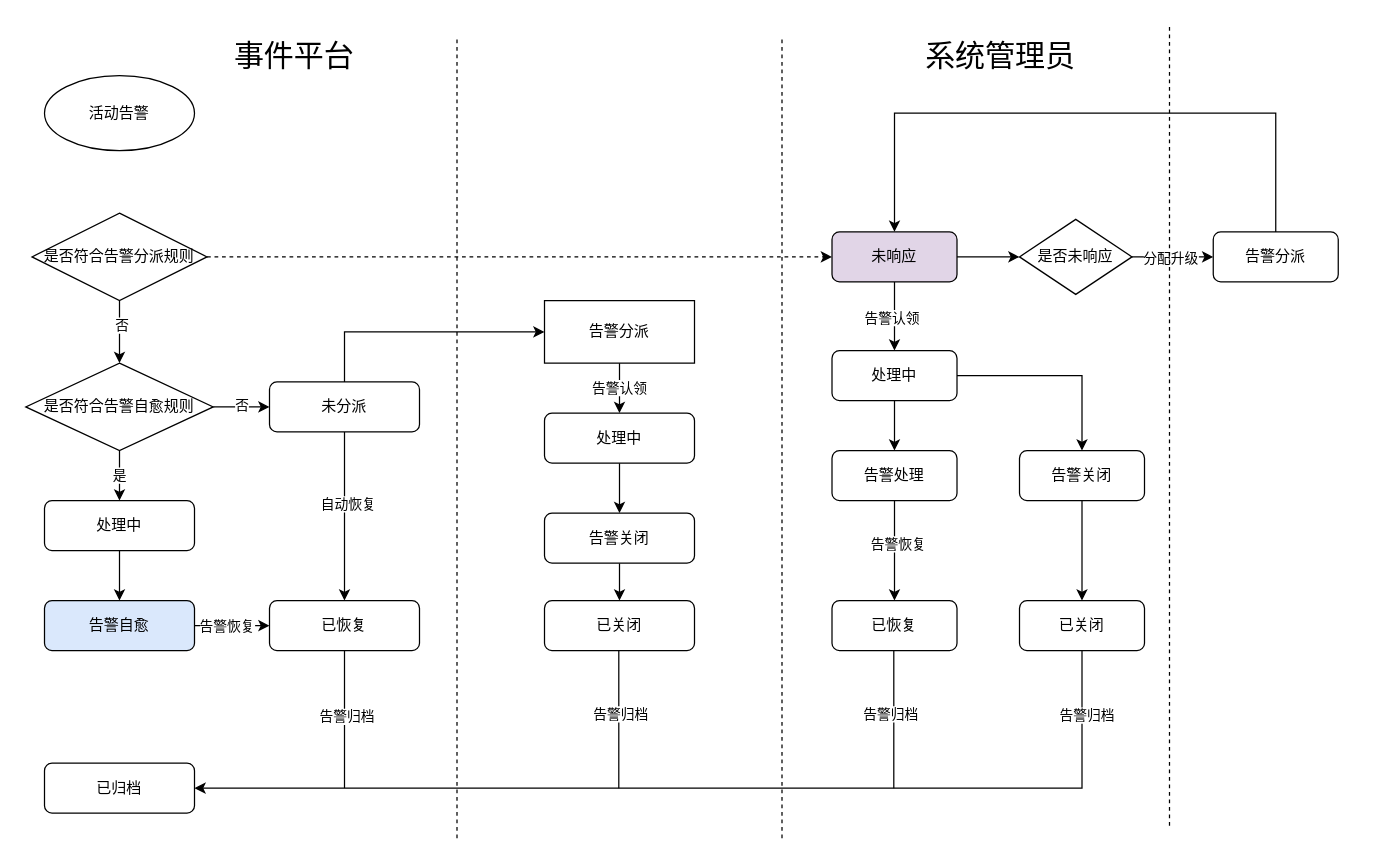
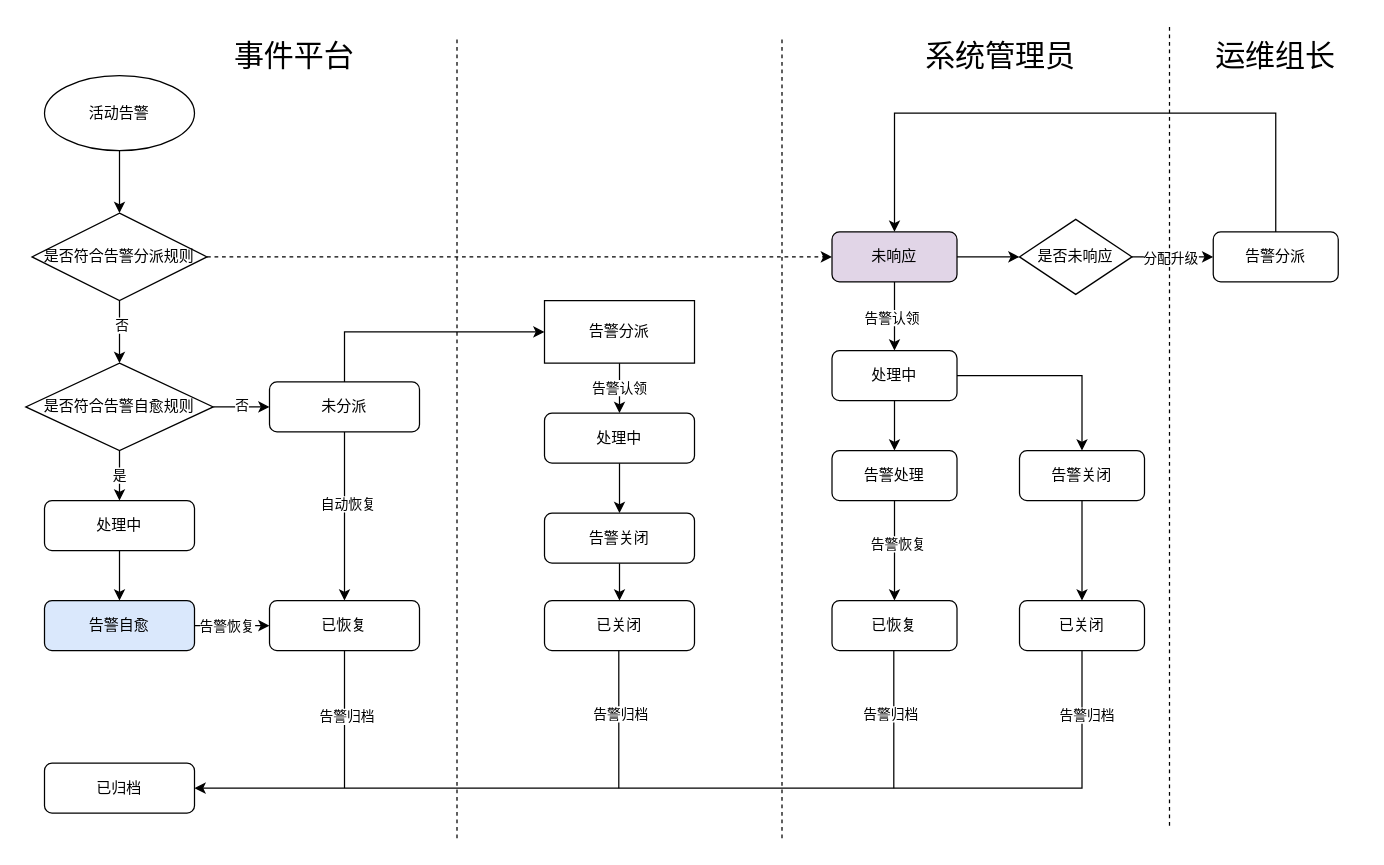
node "运维组长": added
edge "活动告警" -> "是否符合告警分派规则": added
